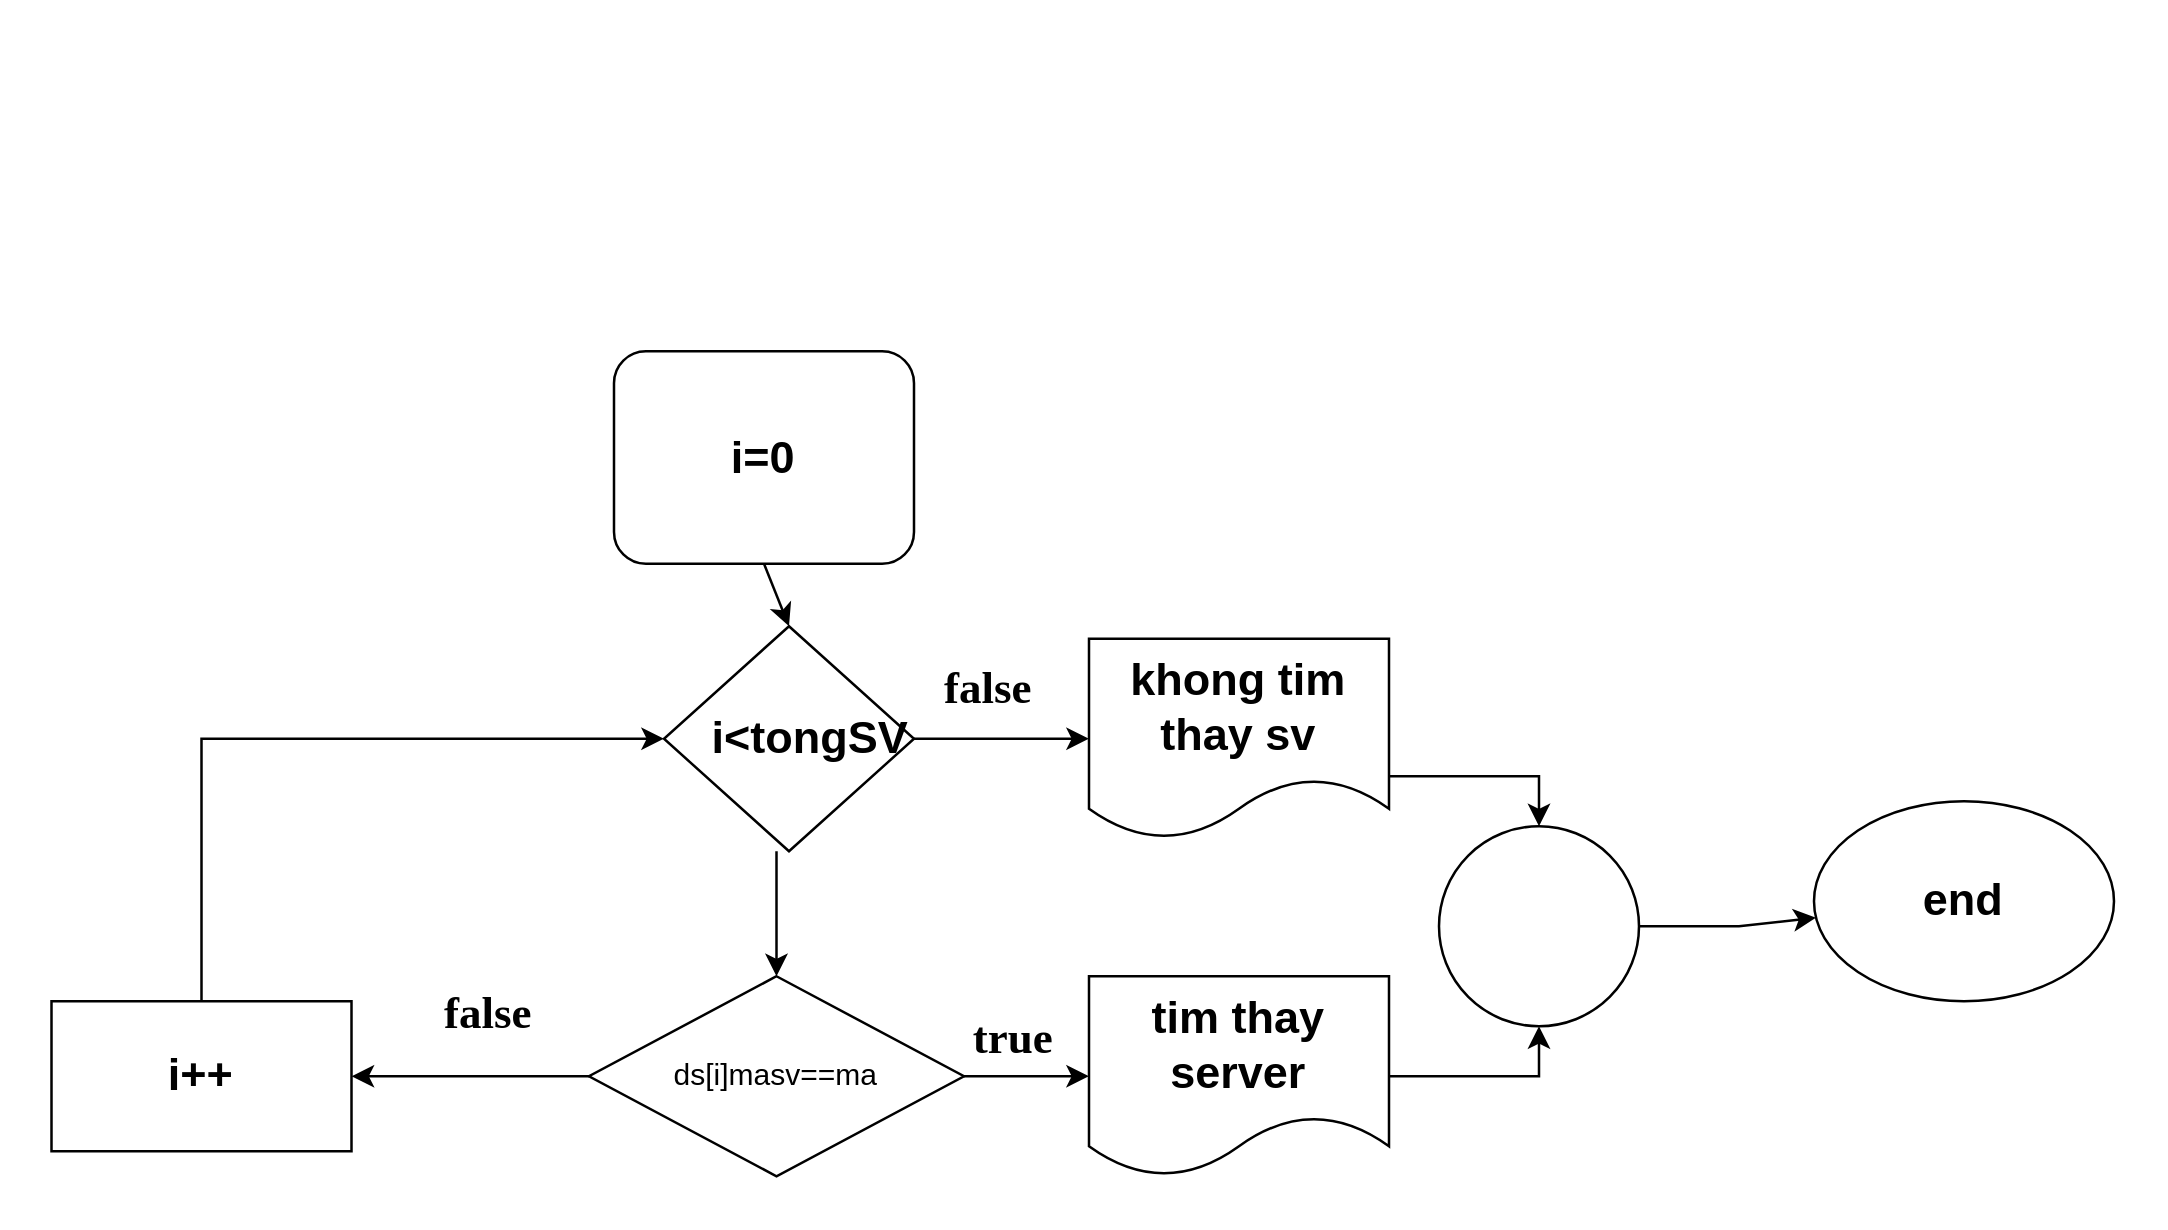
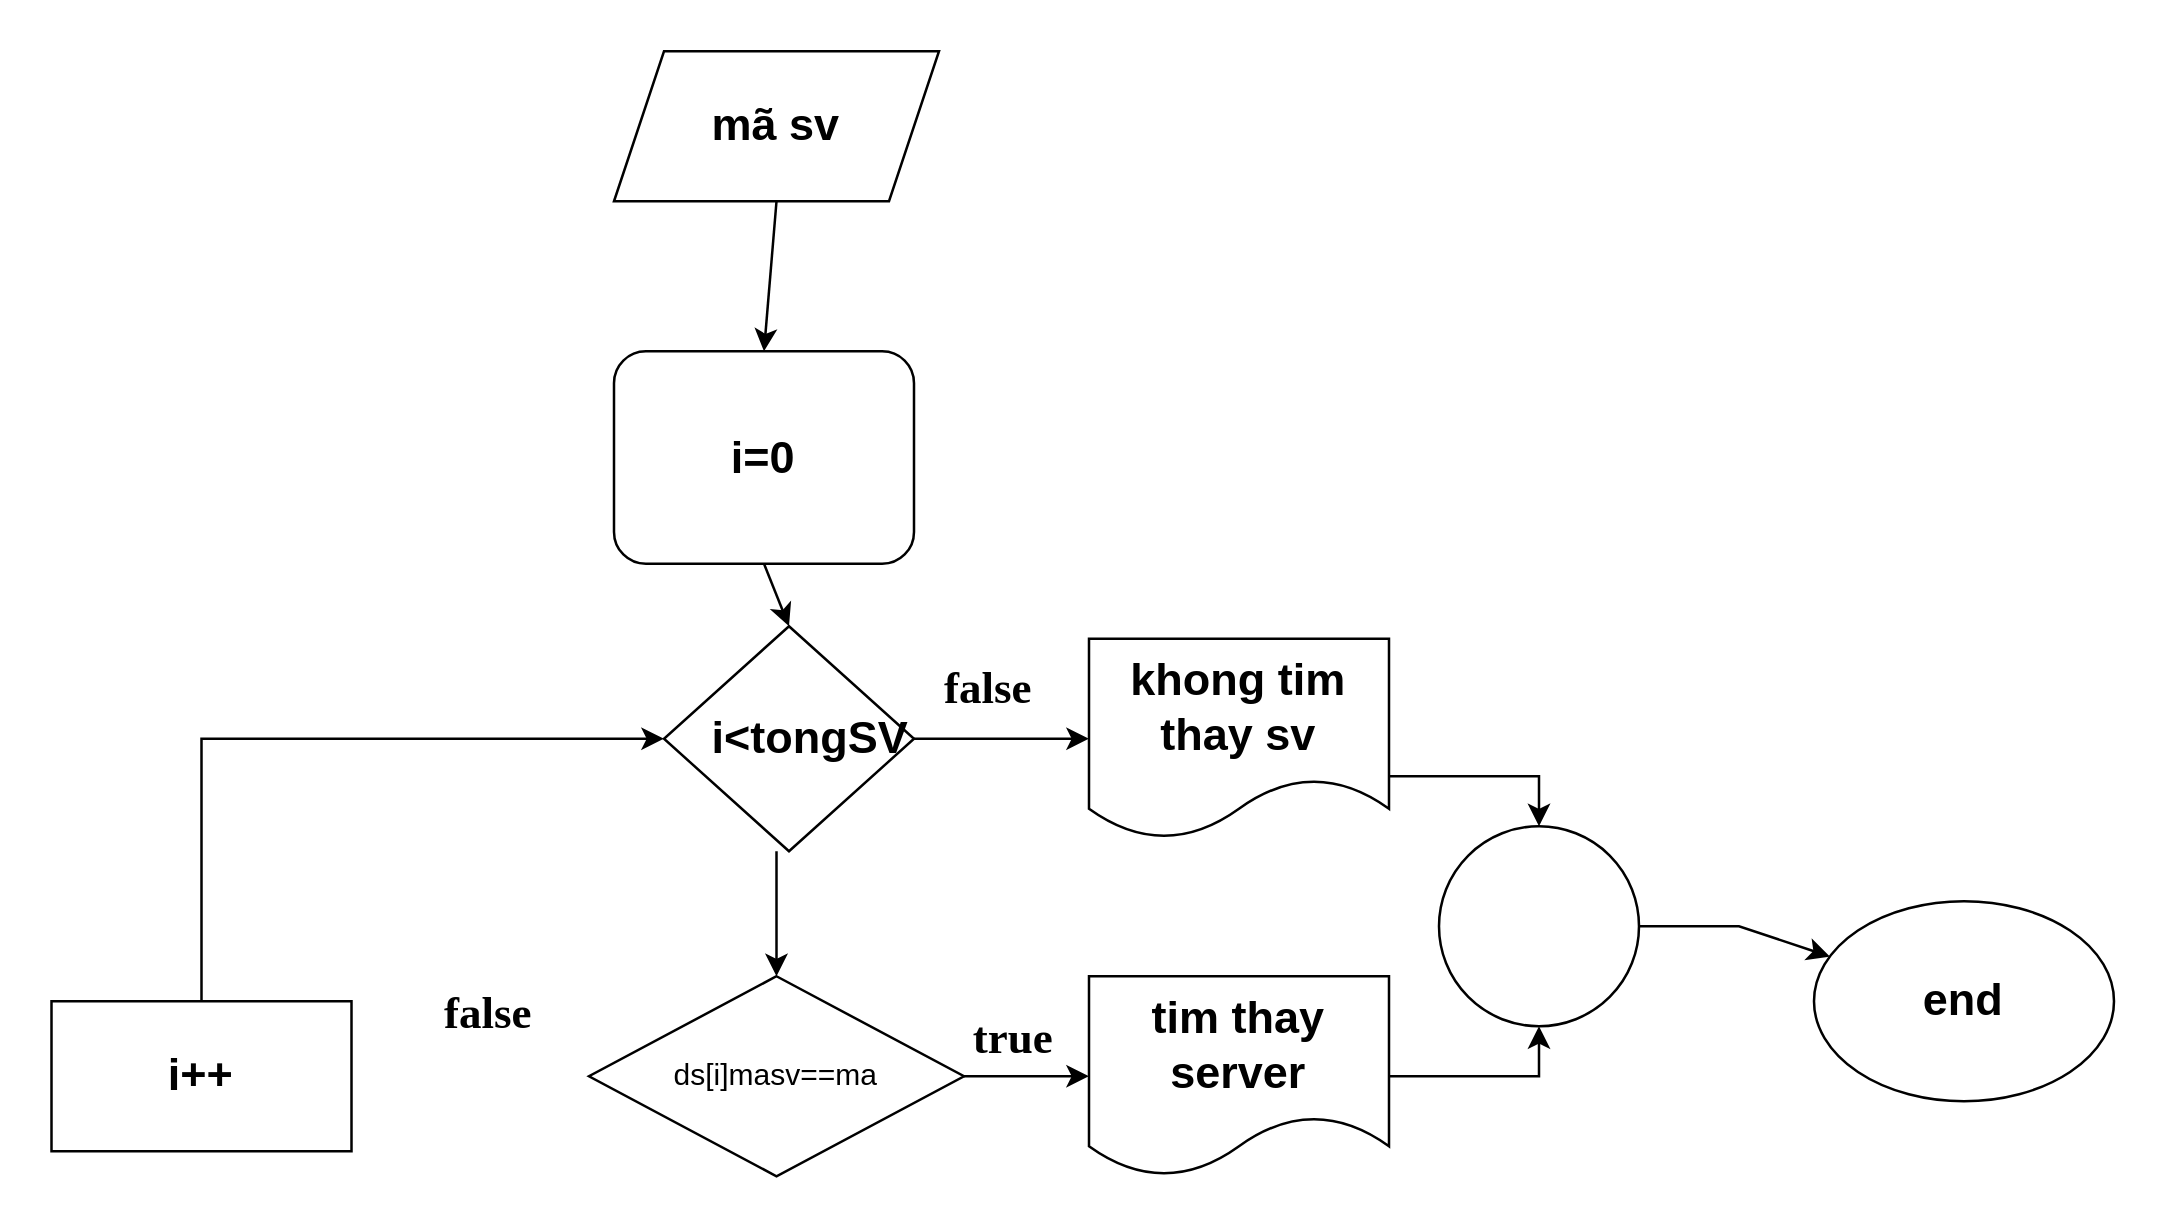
node "mã sv": added
edge "mã sv" -> "i=0": added
node "end": moved (1964, 901) -> (1964, 1001)
edge "ds[i]masv==ma" -> "i++": removed
